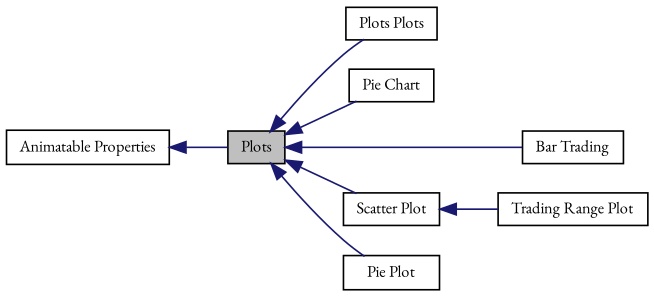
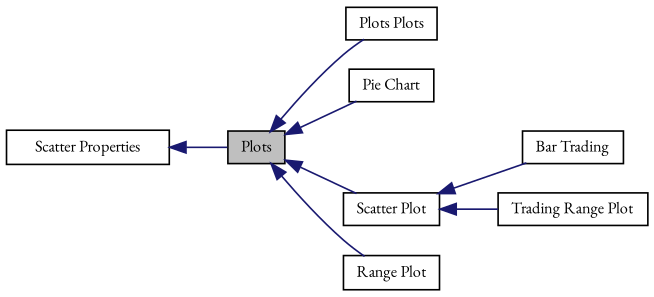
node "Animatable Properties": label "Animatable Properties" -> "Scatter Properties"
edge "Bar Trading" -> "Plots": now "Bar Trading" -> "Scatter Plot"
node "Pie Plot": label "Pie Plot" -> "Range Plot"
